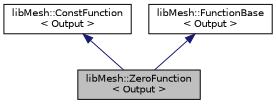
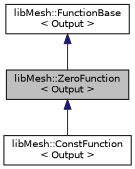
edge "libMesh::ZeroFunction < Output >" -> "libMesh::ConstFunction < Output >": reversed
